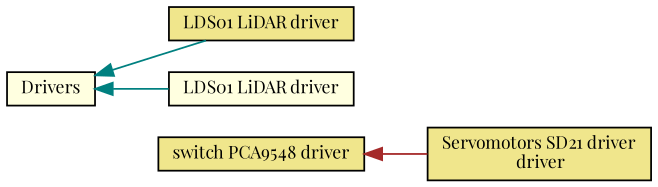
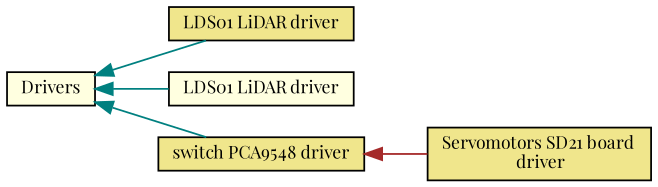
edge "switch PCA9548 driver" -> "Drivers": added
node "Servomotors SD21 driver driver": label "Servomotors SD21 driver driver" -> "Servomotors SD21 board driver"
